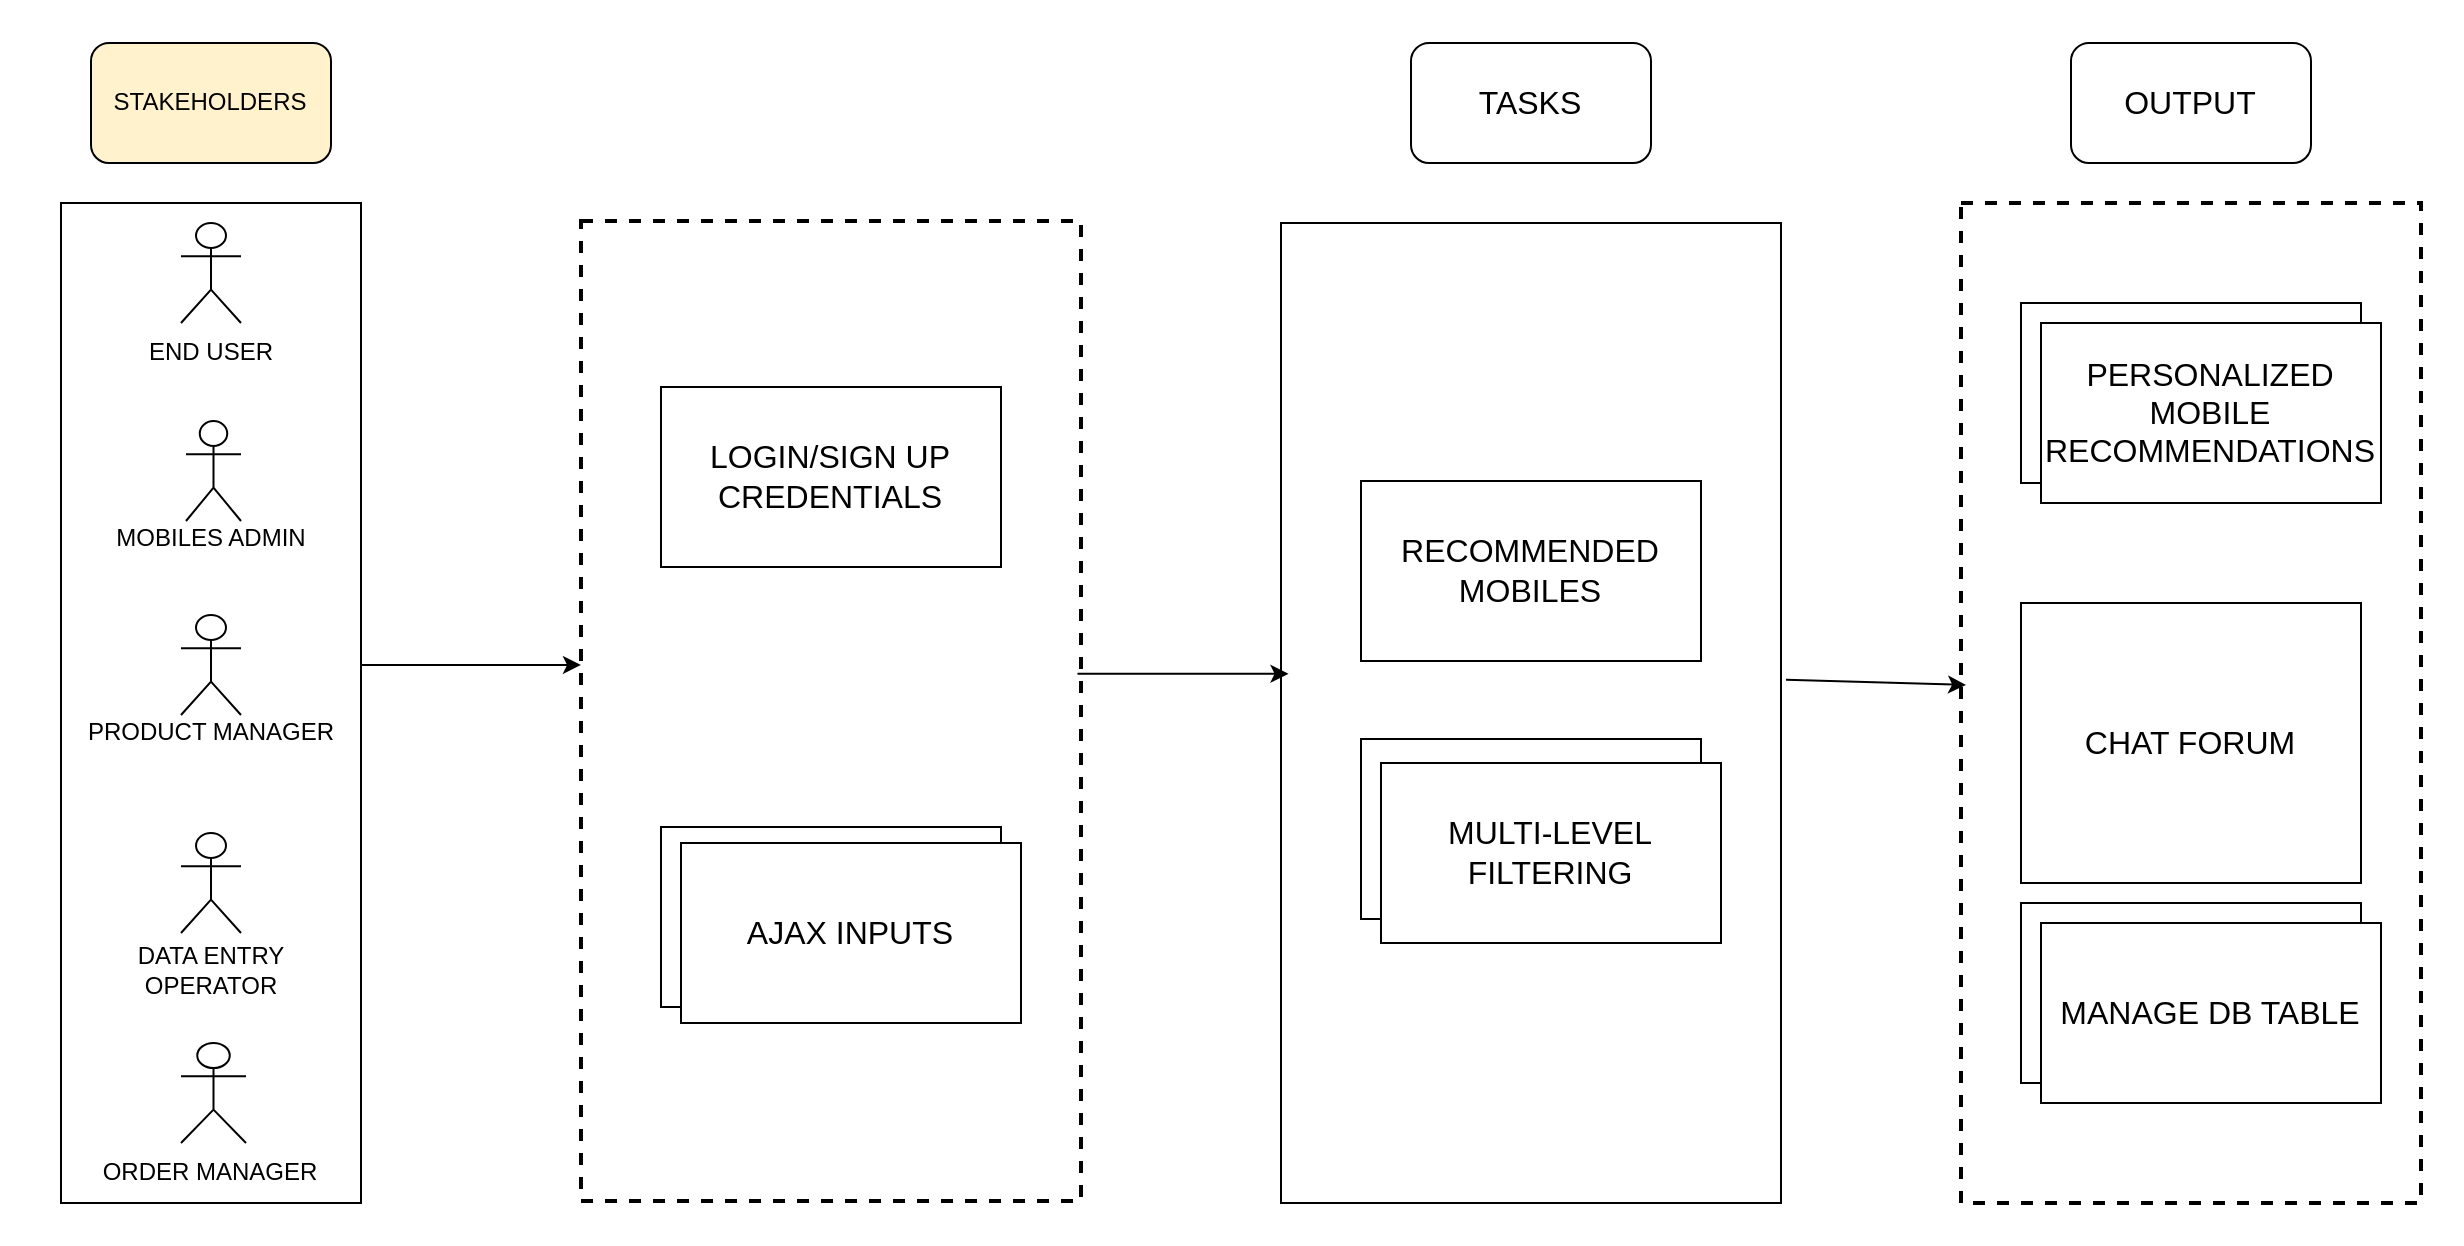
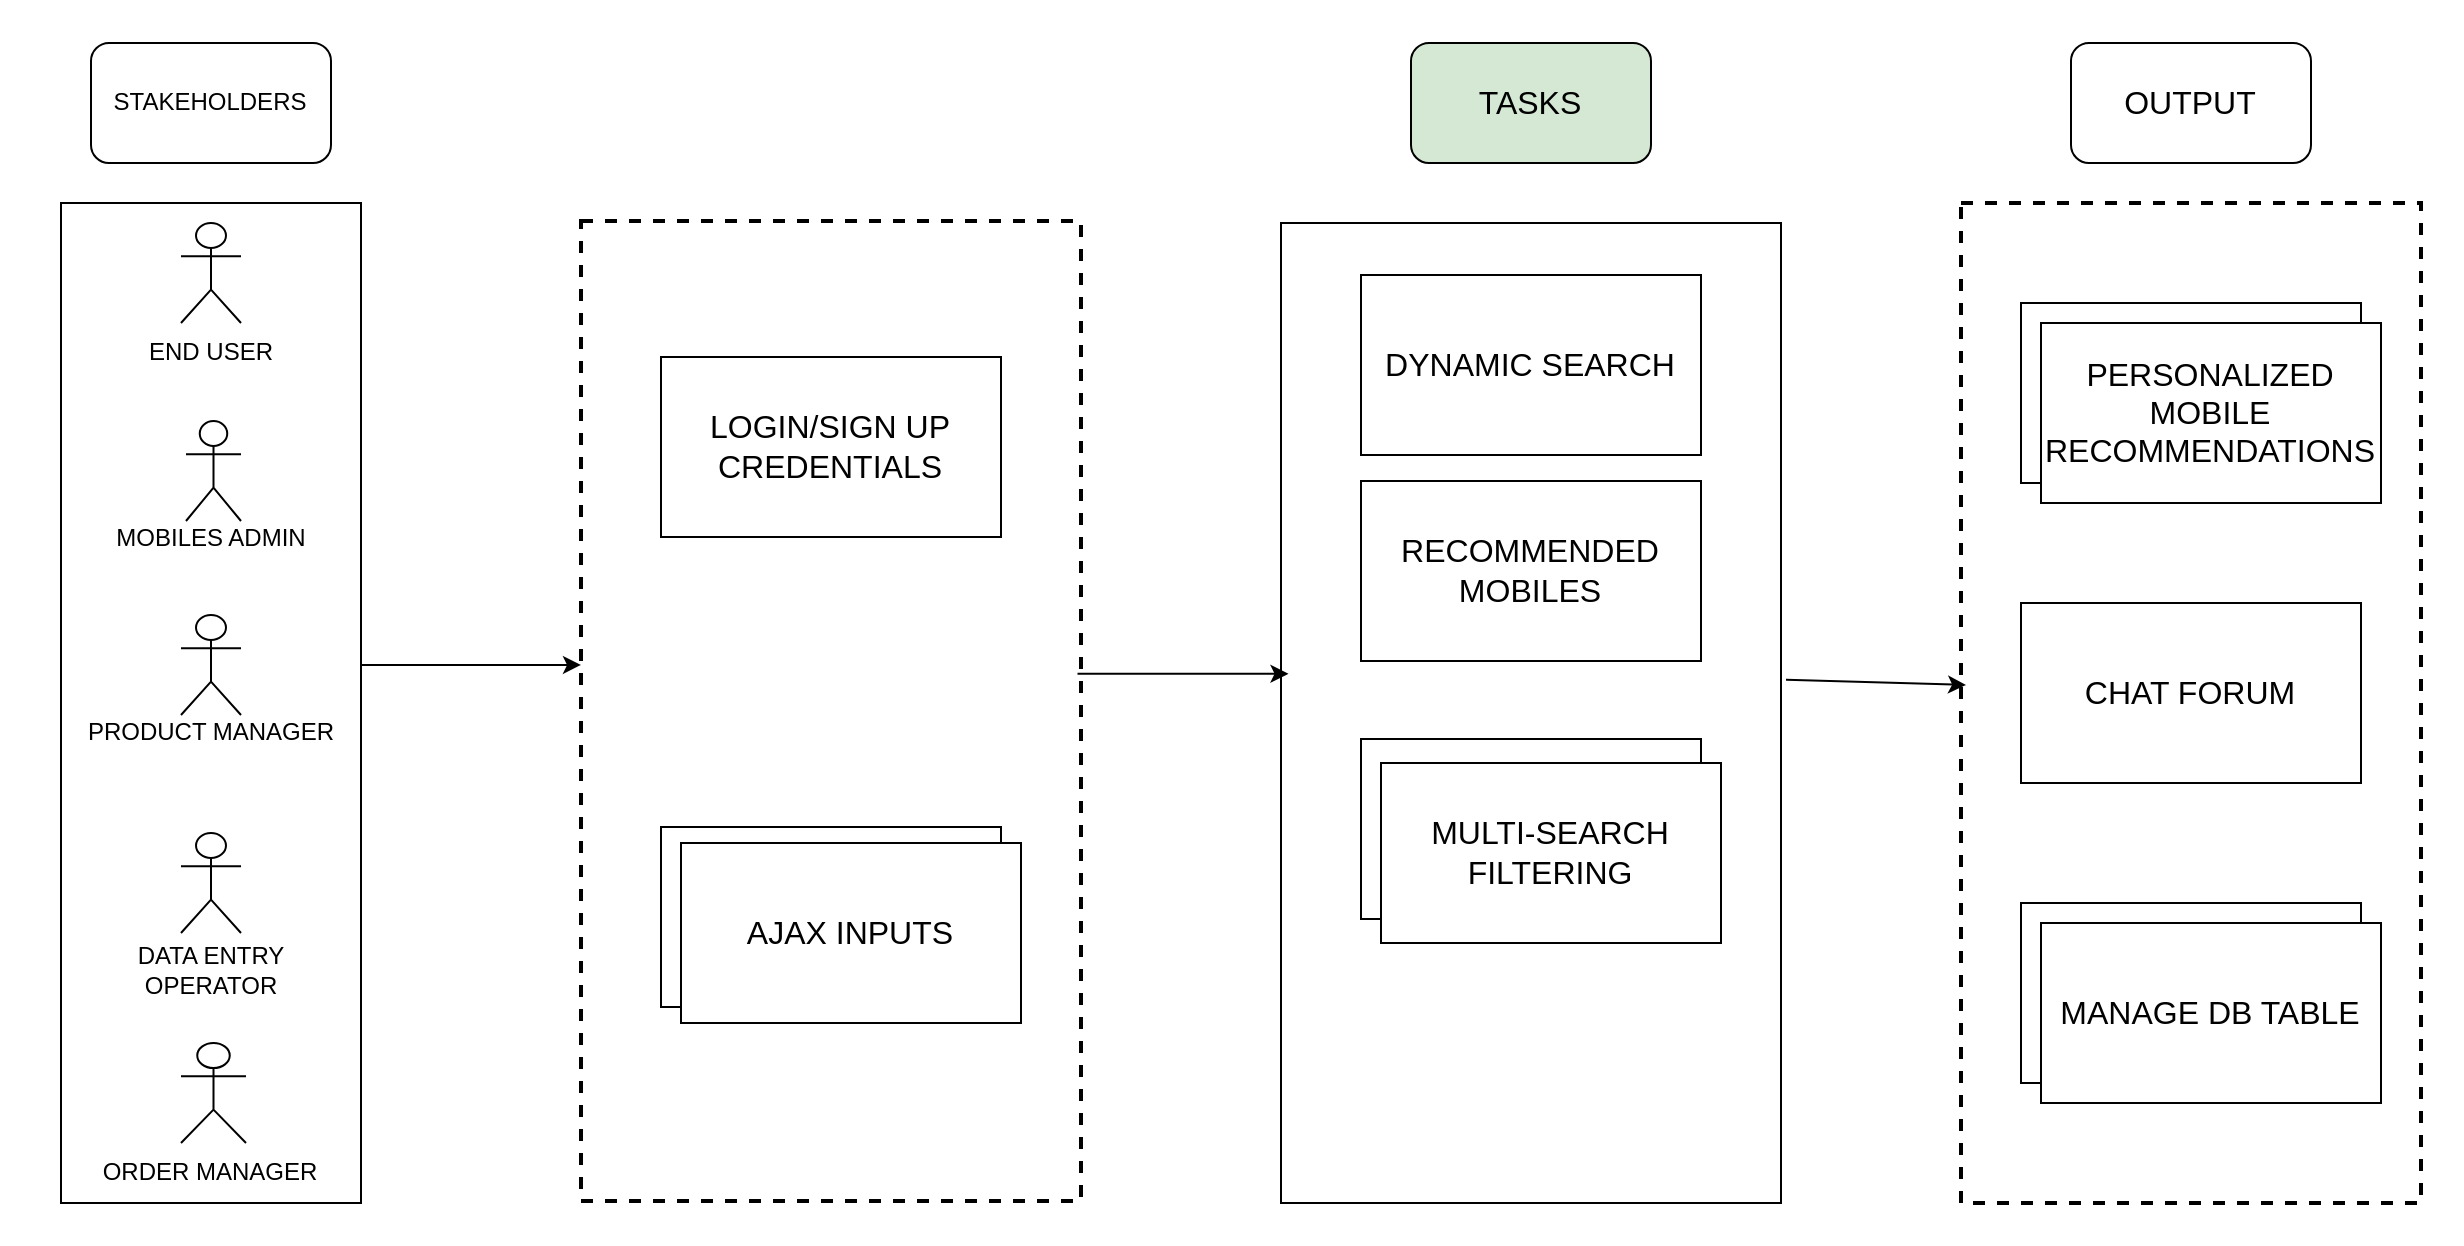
node "STAKEHOLDERS": fillcolor #fff2cc -> #ffffff
node "TASKS": fillcolor #ffffff -> #d5e8d4
node "DYNAMIC SEARCH": added
node "LOGIN/SIGN UP CREDENTIALS": moved (831, 477) -> (831, 447)
node "CHAT FORUM": size 340x280 -> 340x180
node "MULTI-LEVEL FILTERING": label "MULTI-LEVEL FILTERING" -> "MULTI-SEARCH FILTERING"
